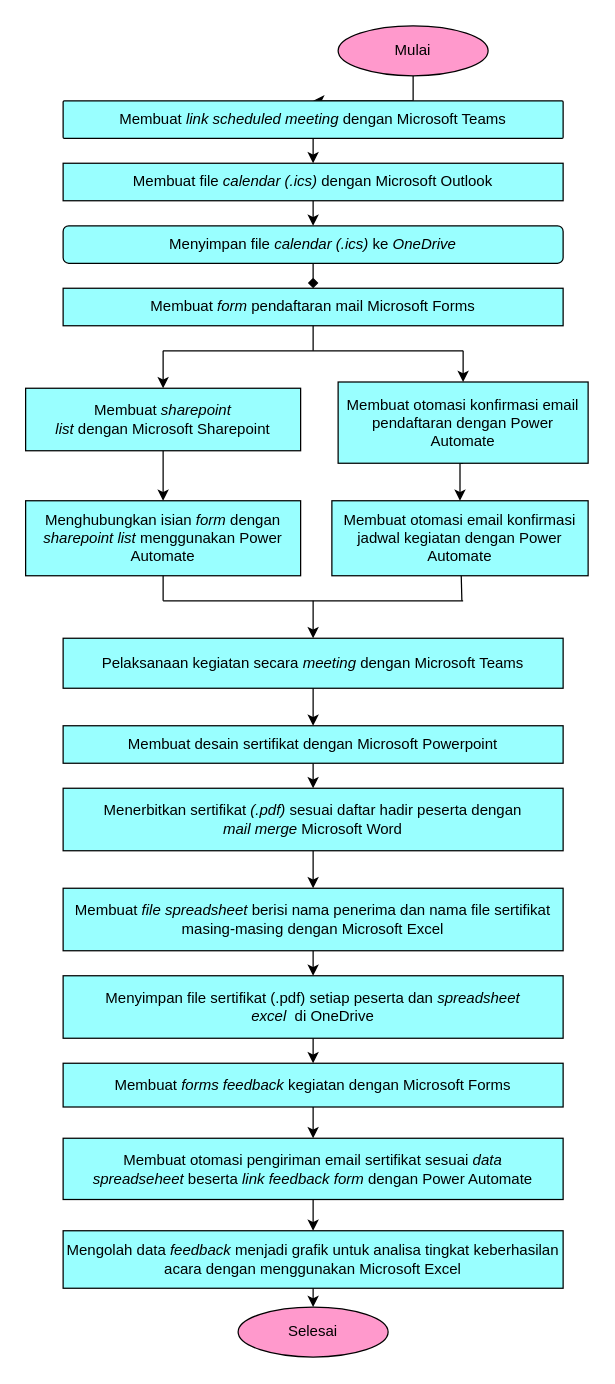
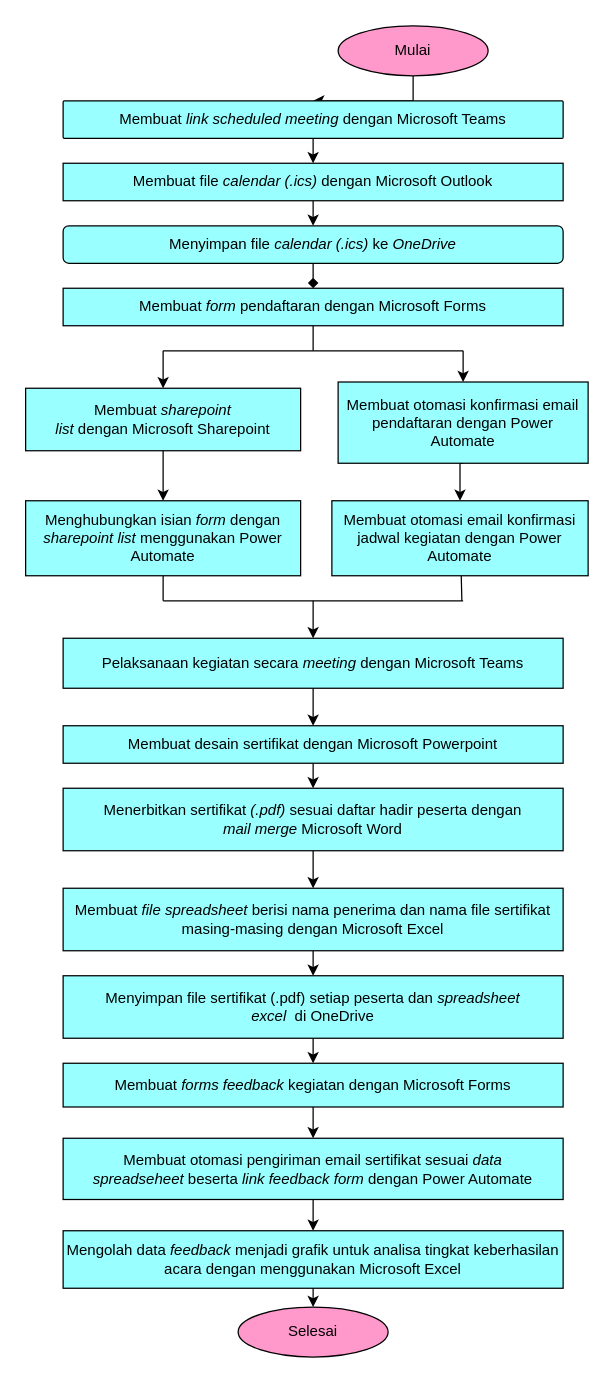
node "Membuat form pendaftaran mail Microsoft Forms": label "Membuat form pendaftaran mail Microsoft Forms" -> "Membuat form pendaftaran dengan Microsoft Forms"
